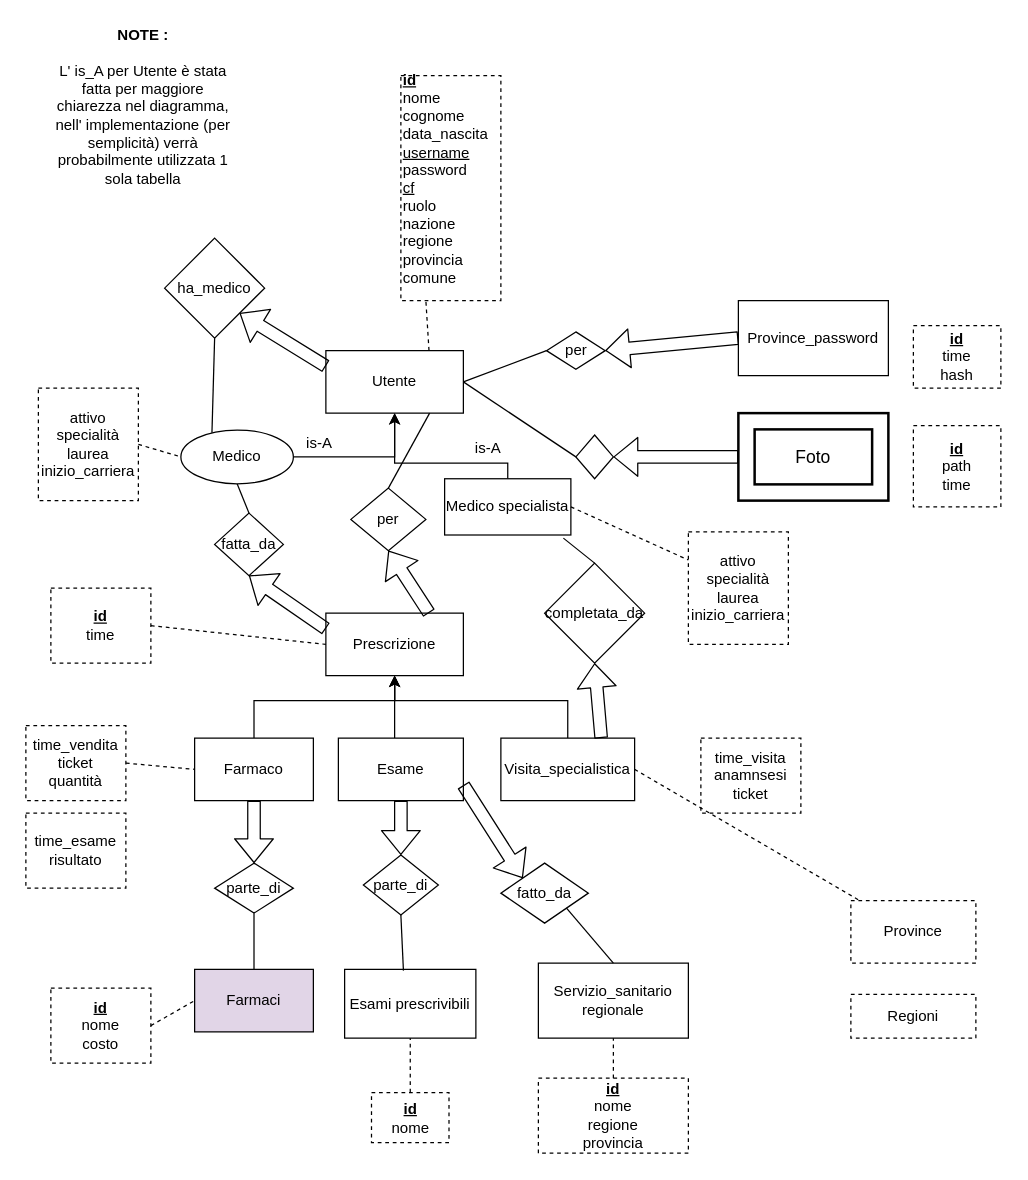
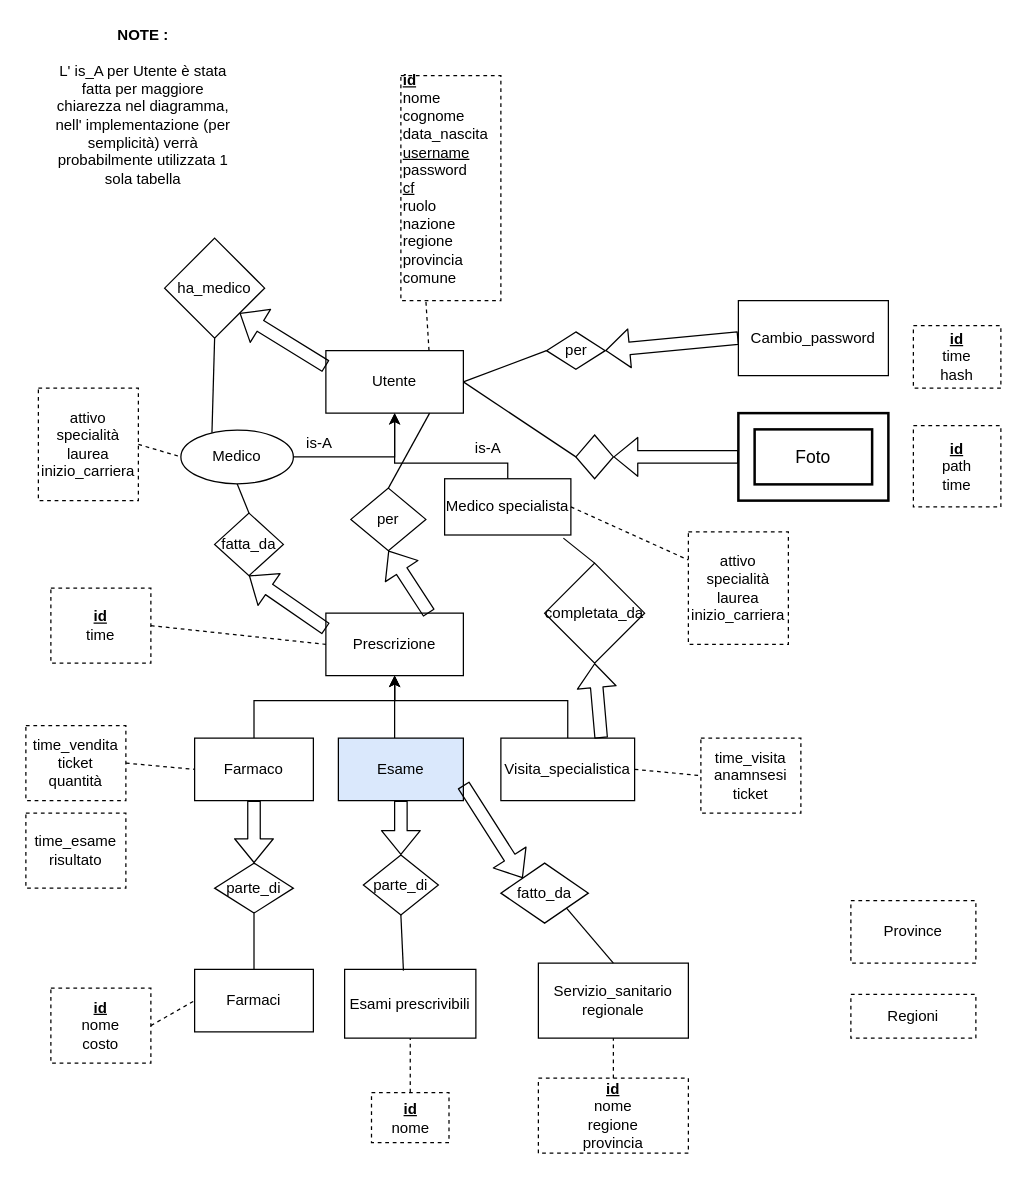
node "Province_password": label "Province_password" -> "Cambio_password"
node "Esame": fillcolor #ffffff -> #dae8fc
edge "Visita_specialistica" -- "Province": now "Visita_specialistica" -- "time_visita anamnsesi ticket"
node "Farmaci": fillcolor #e1d5e7 -> #ffffff
